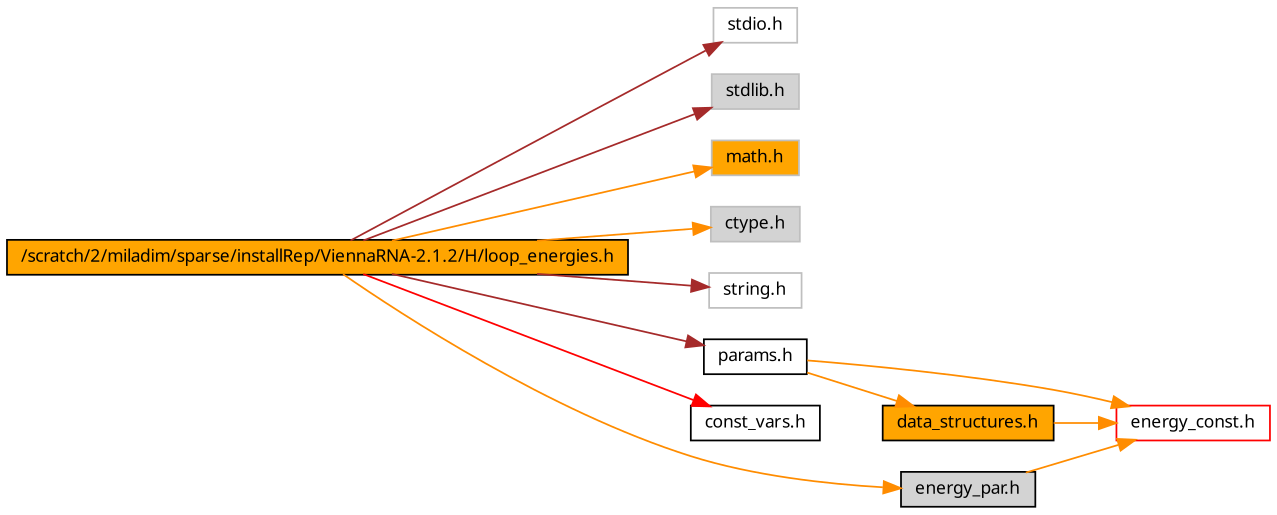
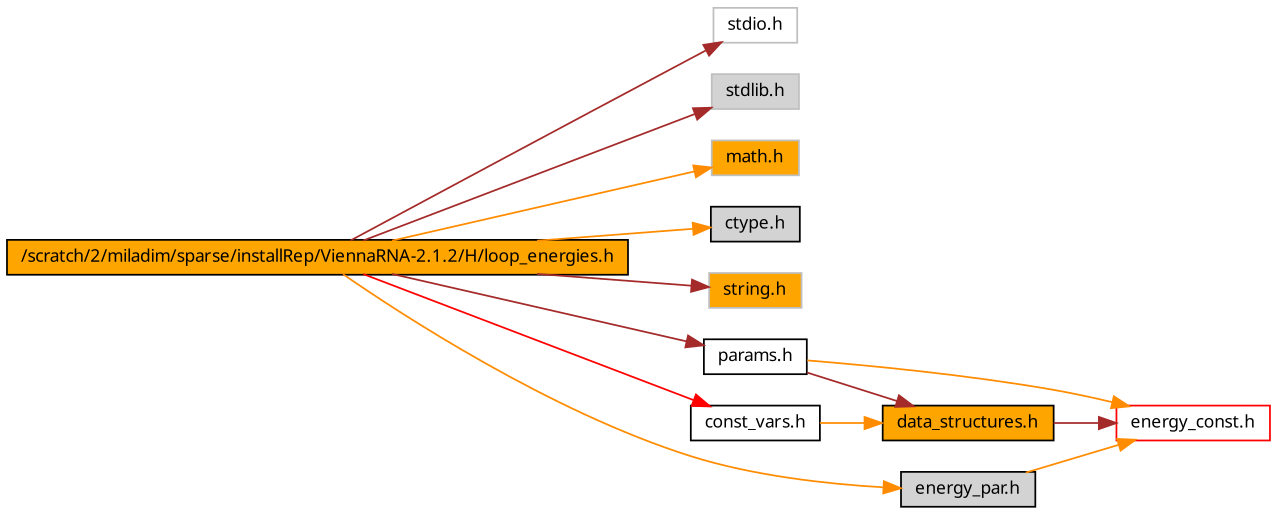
node "ctype.h": color grey75 -> black
node "string.h": fillcolor white -> orange
edge "params.h" -> "data_structures.h": color darkorange -> brown
edge "const_vars.h" -> "data_structures.h": added
edge "data_structures.h" -> "energy_const.h": color darkorange -> brown
